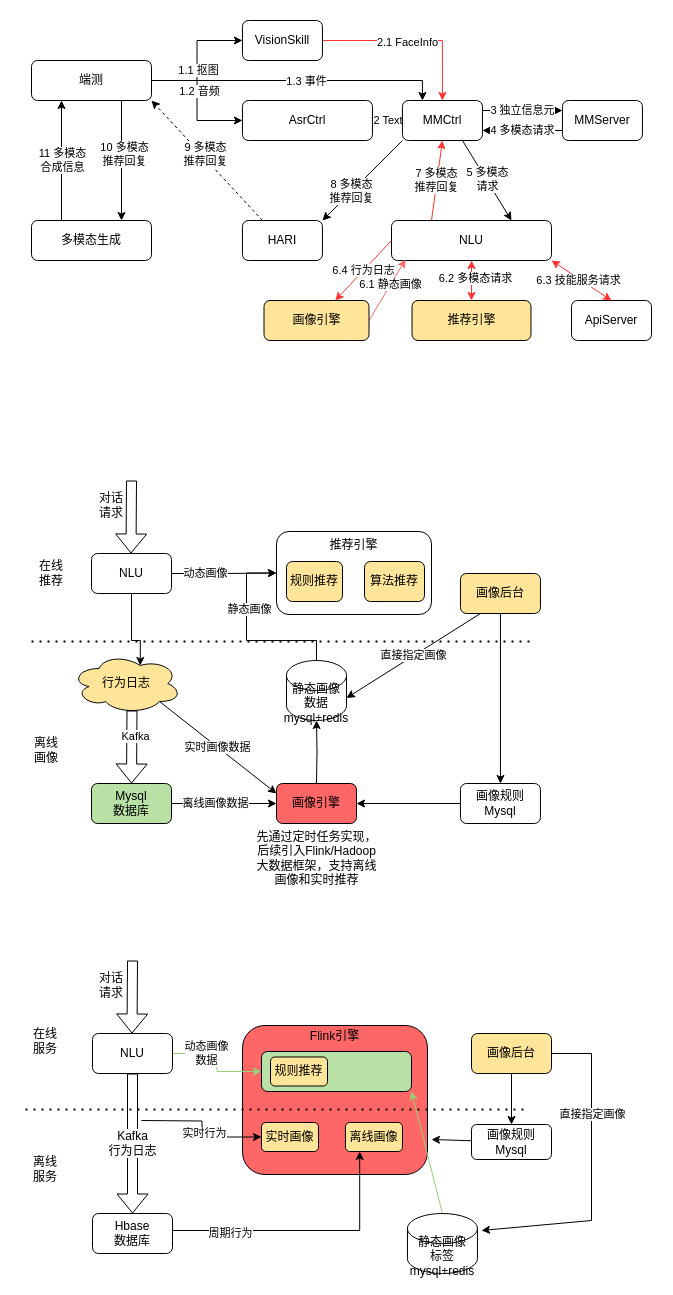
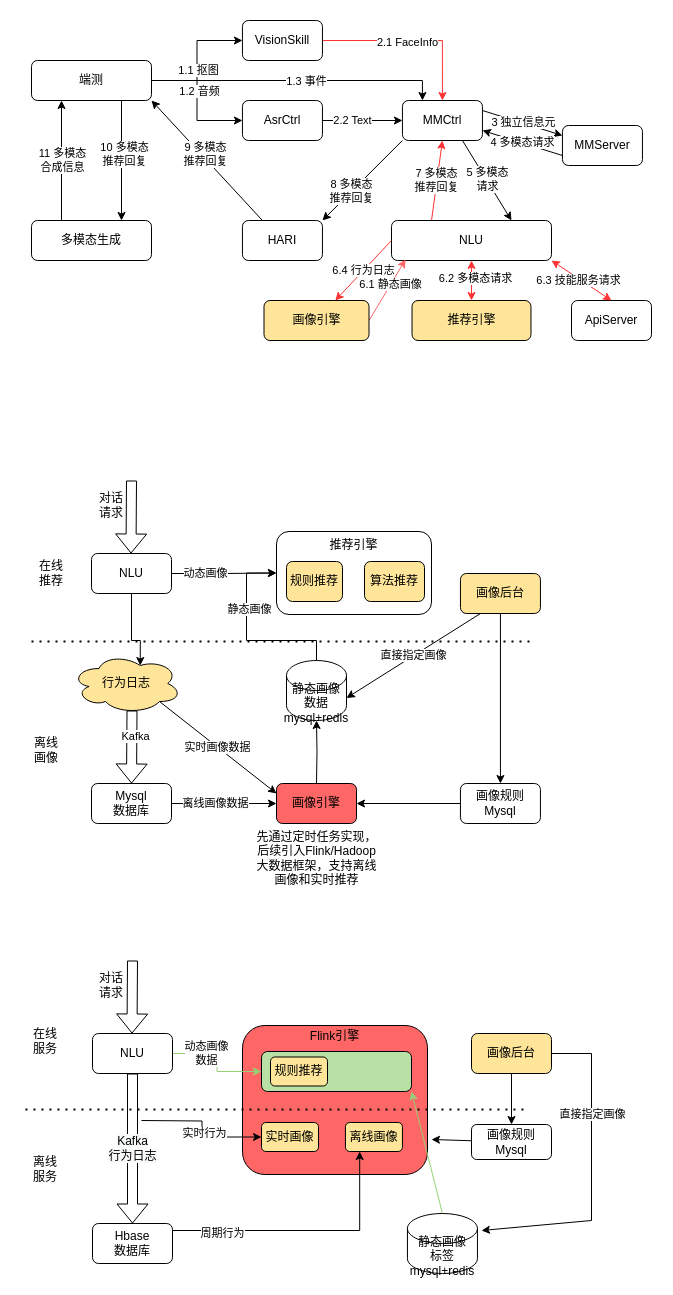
node "AsrCtrl": size 130x40 -> 80x40
node "MMServer": moved (602, 121) -> (602, 146)
edge "HARI" -> "端测": style dashed -> solid
node "Mysql 数据库": fillcolor #b9e0a5 -> #ffffff
node "Hbase 数据库": moved (133, 1234) -> (133, 1244)
